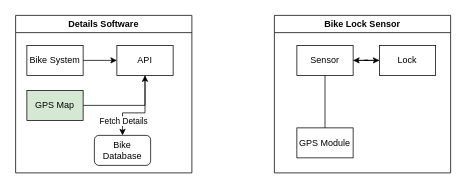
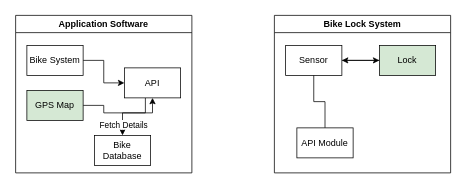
node "Details Software": label "Details Software" -> "Application Software"
node "Bike Lock Sensor": label "Bike Lock Sensor" -> "Bike Lock System"
node "API": moved (145, 60) -> (152, 83)
node "Sensor": moved (325, 60) -> (314, 60)
node "Lock": fillcolor #ffffff -> #d5e8d4
node "GPS Module": label "GPS Module" -> "API Module"
node "Bike Database": shape rounded rectangle -> rectangle
